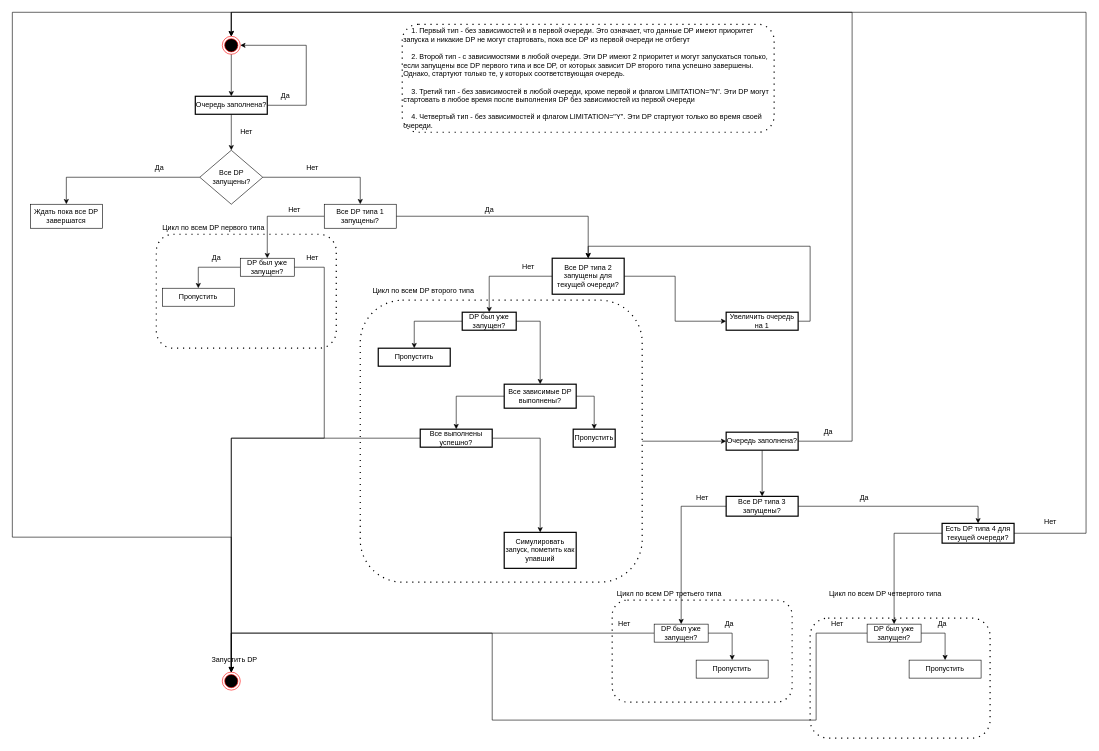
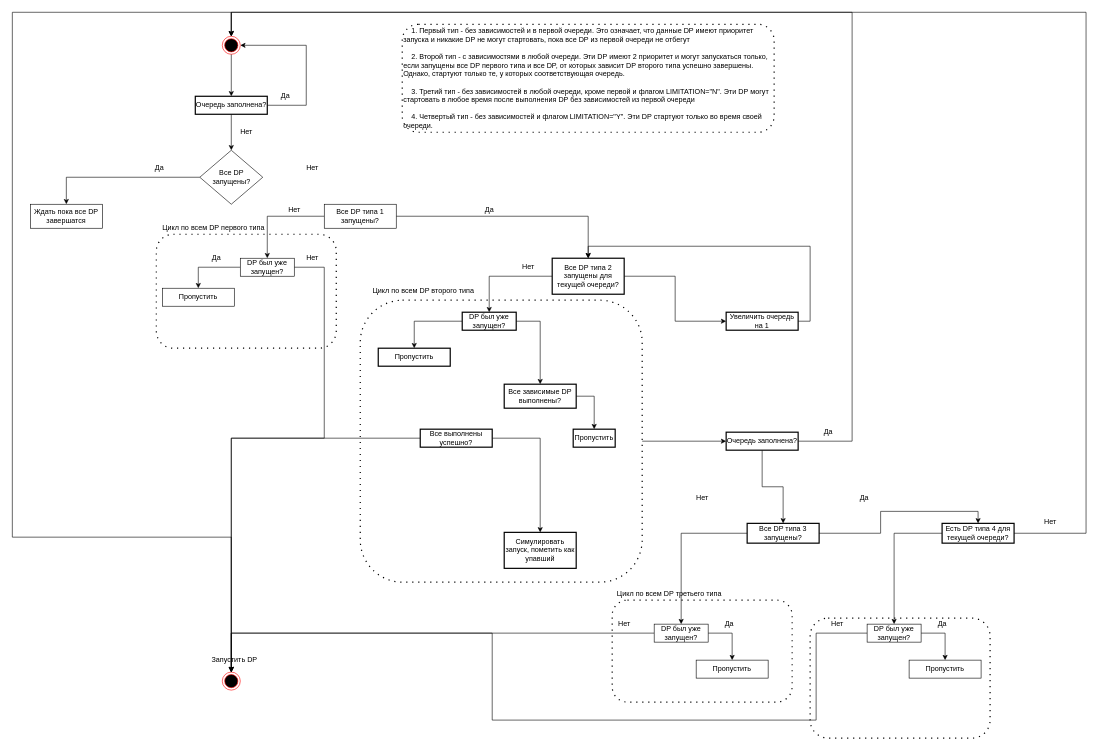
edge "Все DP запущены?" -> "Все DP типа 1 запущены?": removed
edge "Все зависимые DP выполнены?" -> "Все выполнены успешно?": removed
node "Все DP типа 3 запущены?": moved (762, 506) -> (783, 533)
node "Цикл по всем DP четвертого типа": removed
